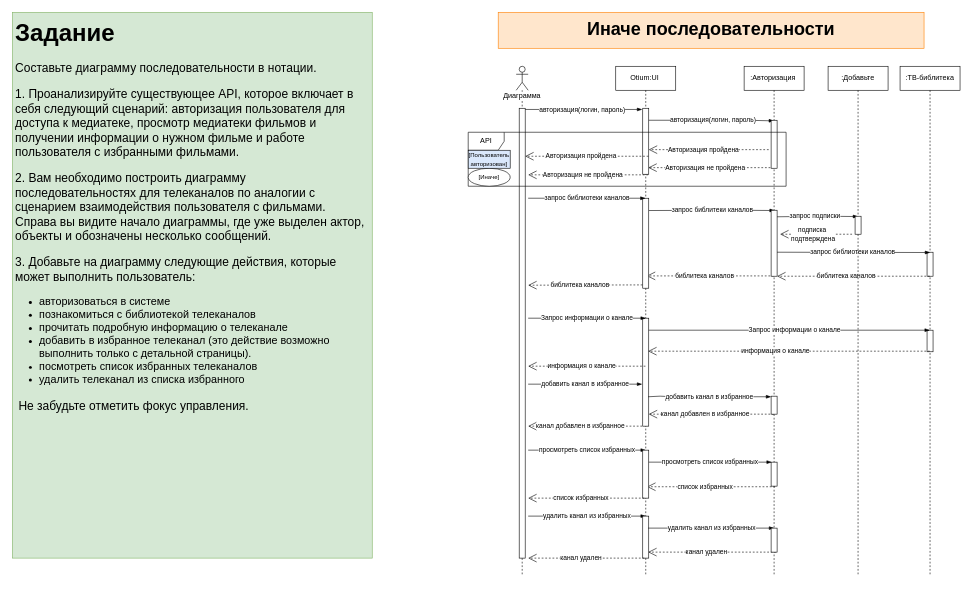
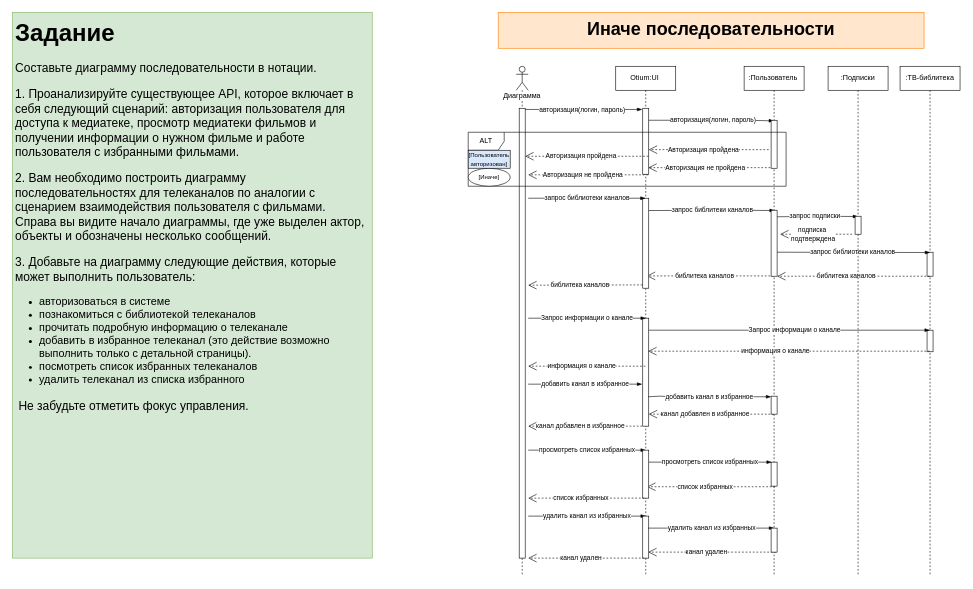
node ":Авторизация": label ":Авторизация" -> ":Пользователь"
node ":Добавьте": label ":Добавьте" -> ":Подписки"
node "API": label "API" -> "ALT"
